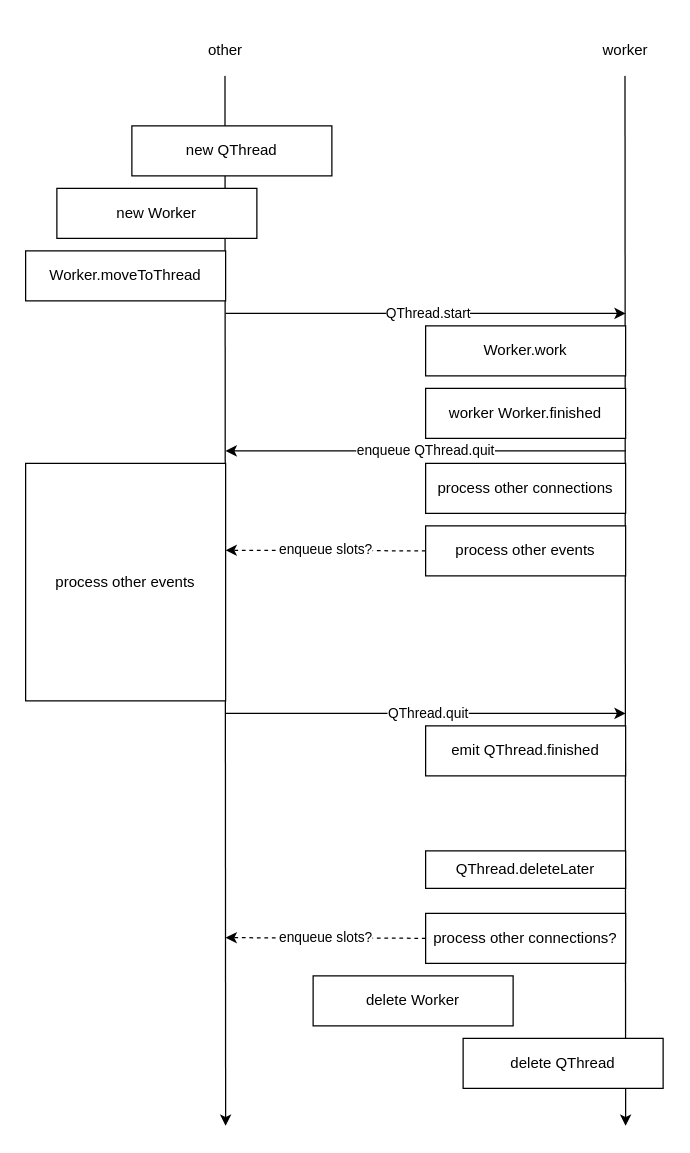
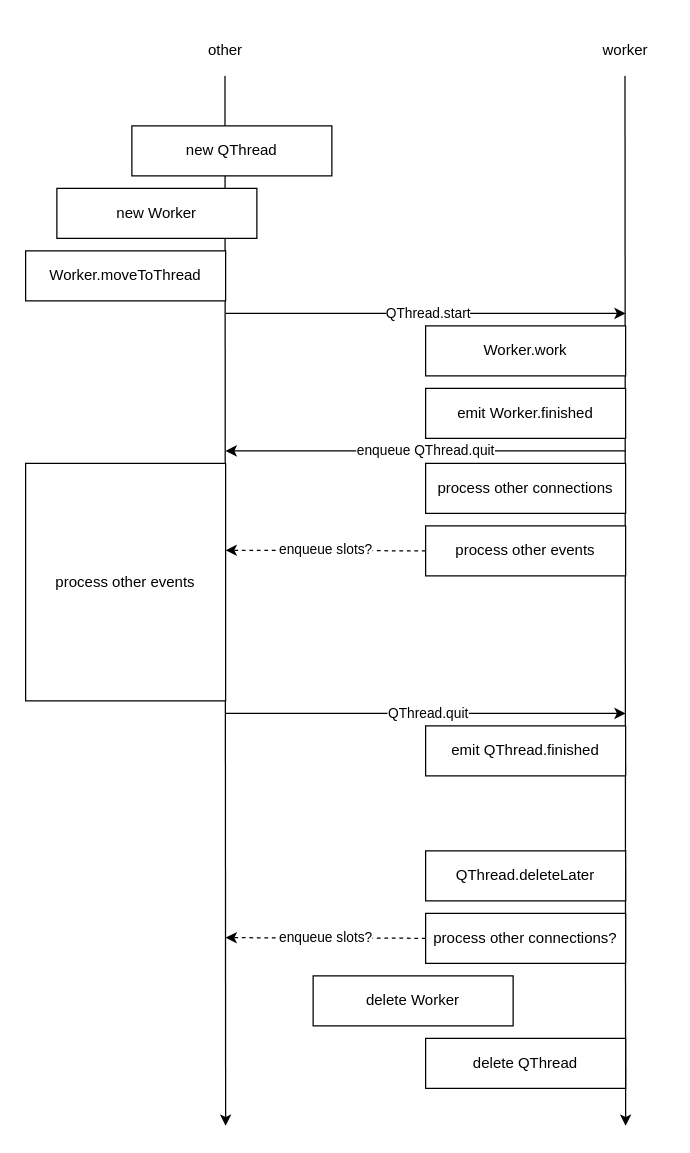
node "worker Worker.finished": label "worker Worker.finished" -> "emit Worker.finished"
node "QThread.deleteLater": size 200x38 -> 200x50
node "delete QThread": moved (563, 1063) -> (526, 1063)
